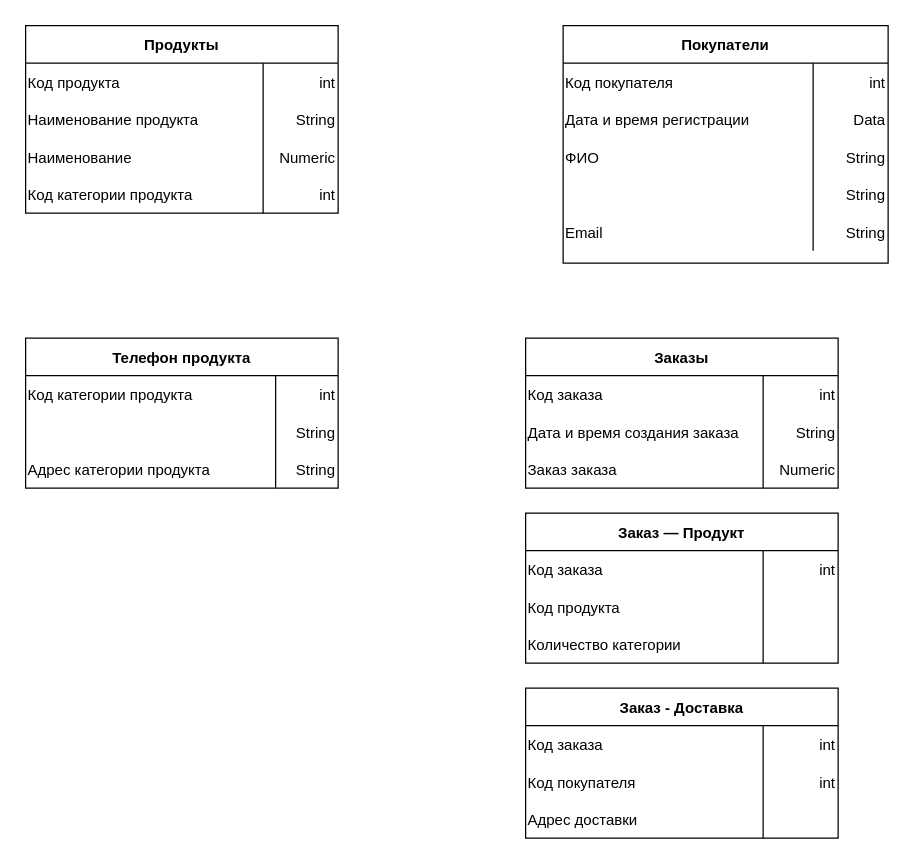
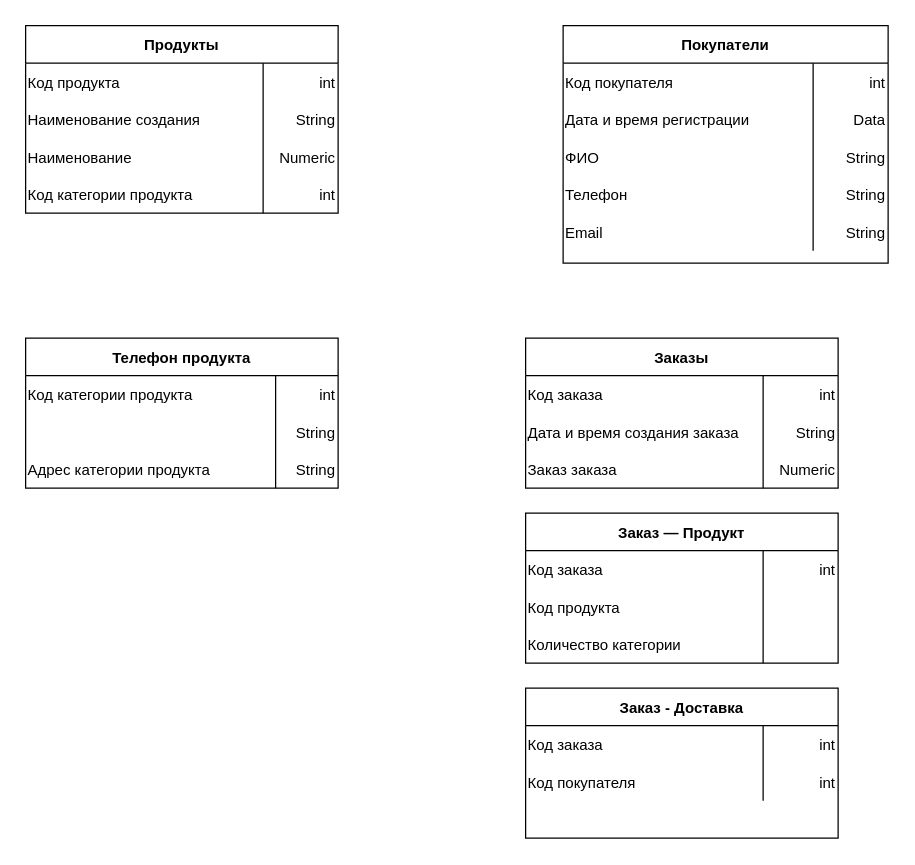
node "Наименование продукта": label "Наименование продукта" -> "Наименование создания"
node "Телефон": added
node "Адрес доставки": removed
